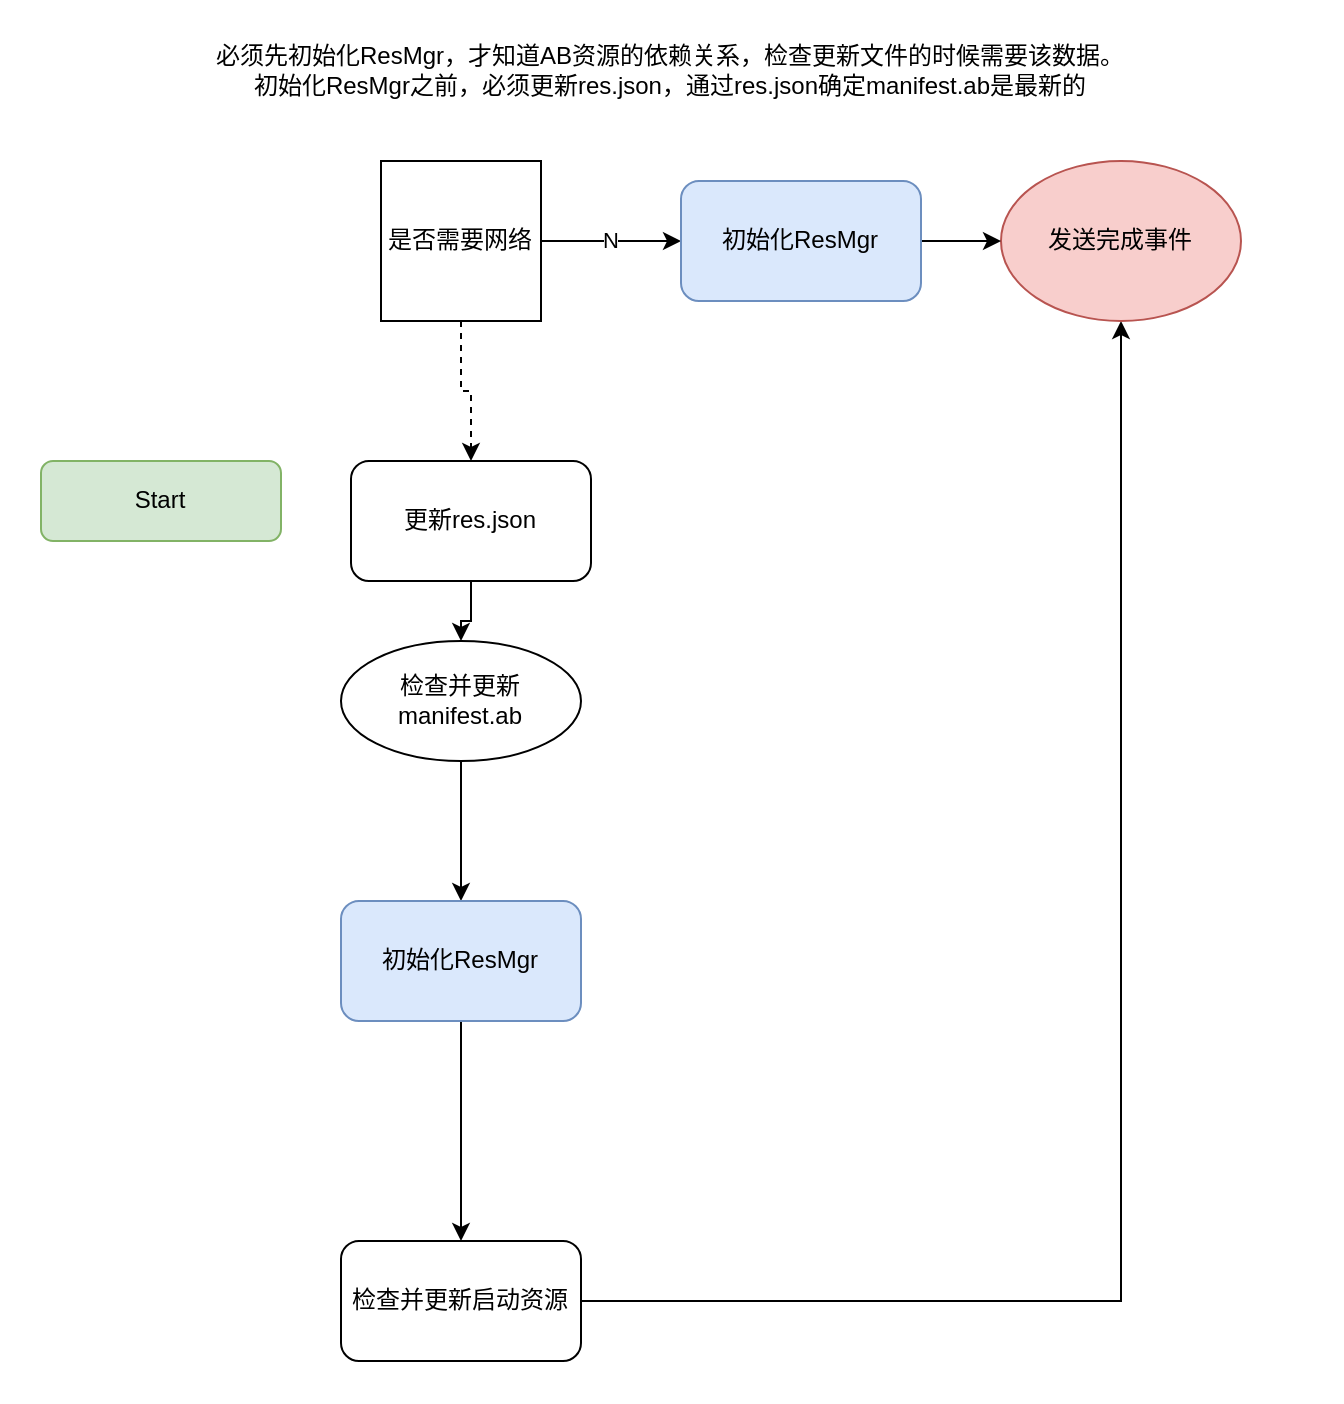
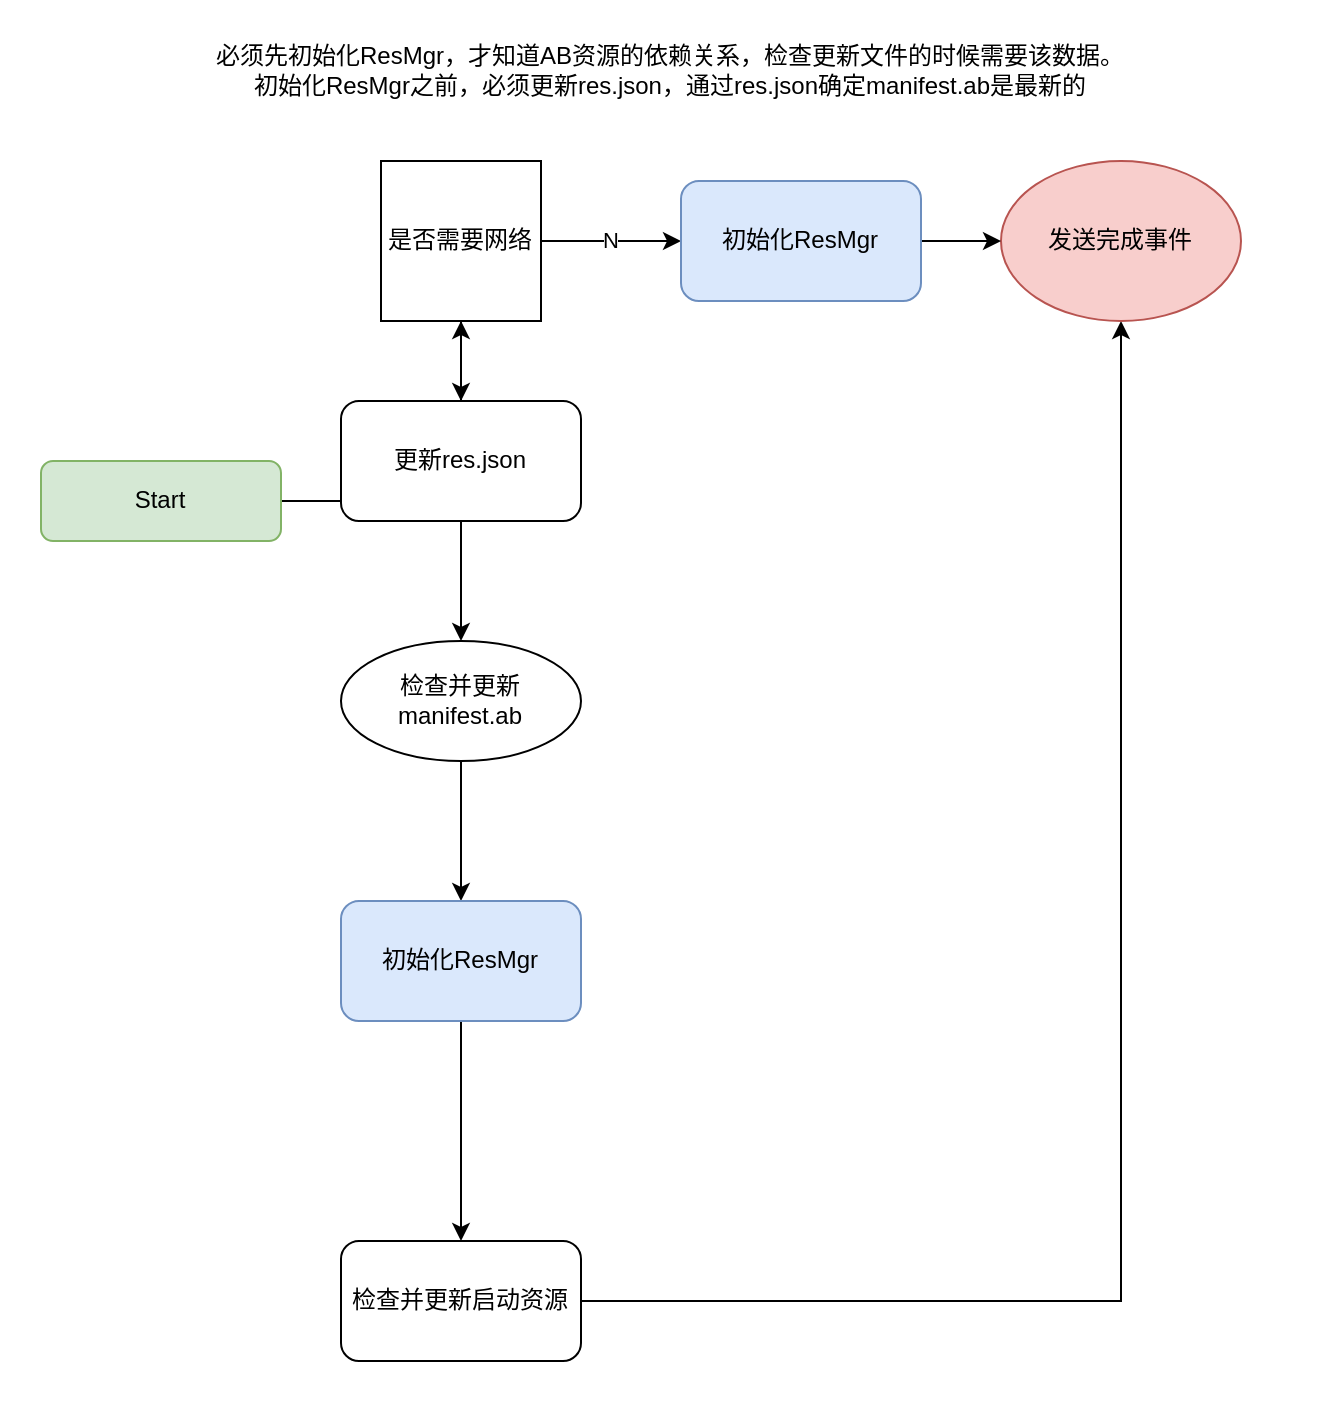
edge "Start" -> "是否需要网络": added
node "更新res.json": moved (471, 521) -> (461, 461)
